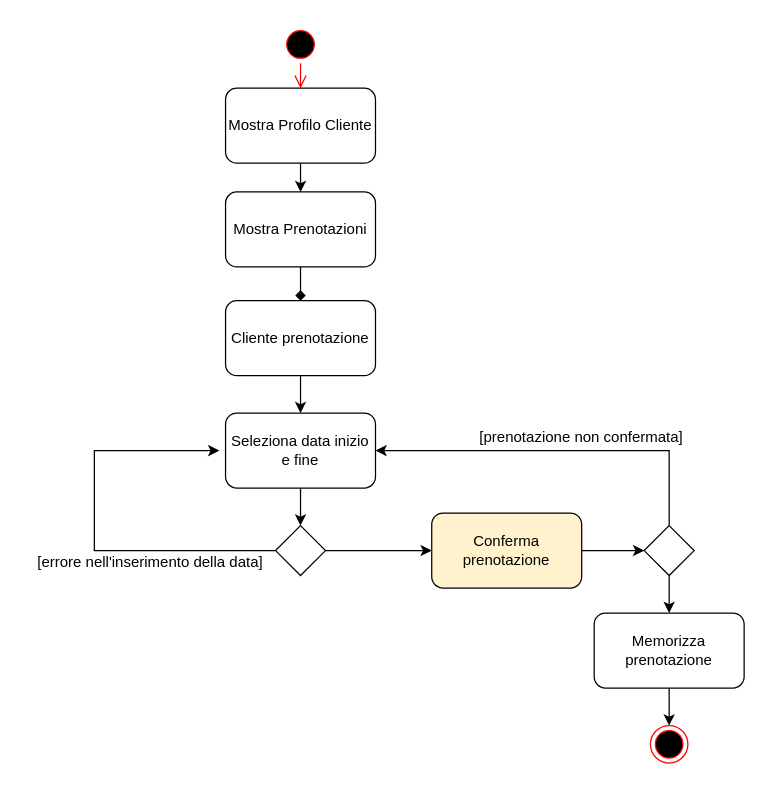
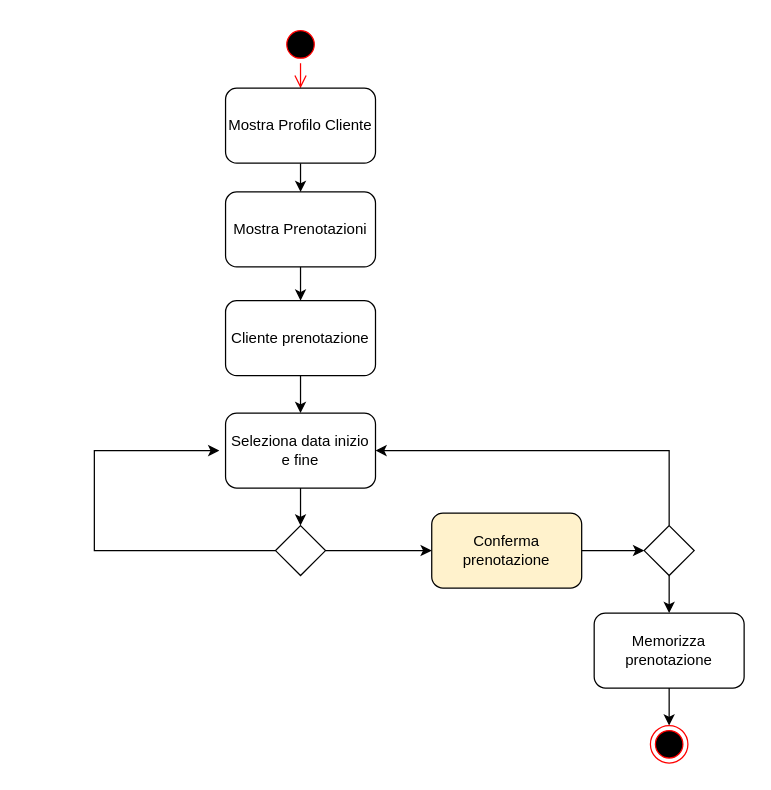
edge "Mostra Prenotazioni" -> "Cliente prenotazione": arrowhead diamond -> classic
node "[prenotazione non confermata]": removed
node "[errore nell'inserimento della data]": removed
